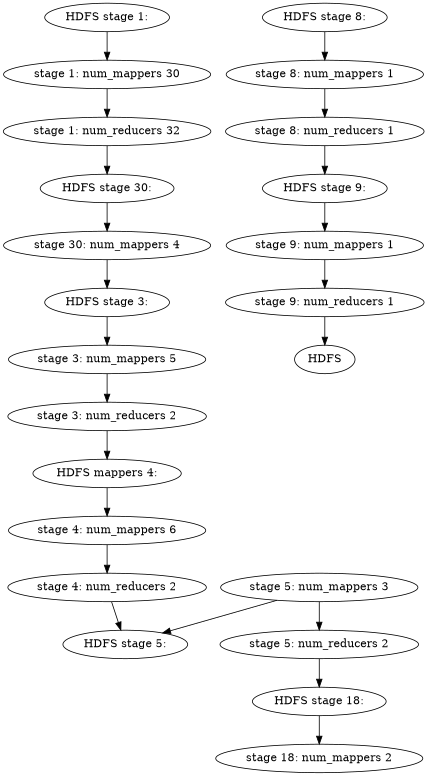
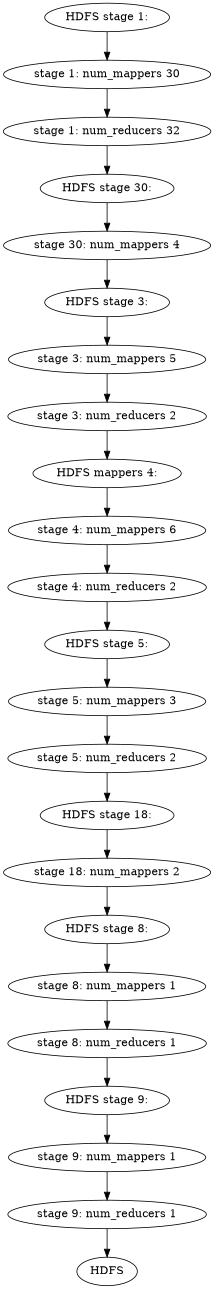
edge "stage 5: num_mappers 3" -> "HDFS stage 5:": reversed
edge "stage 18: num_mappers 2" -> "HDFS stage 8:": added
